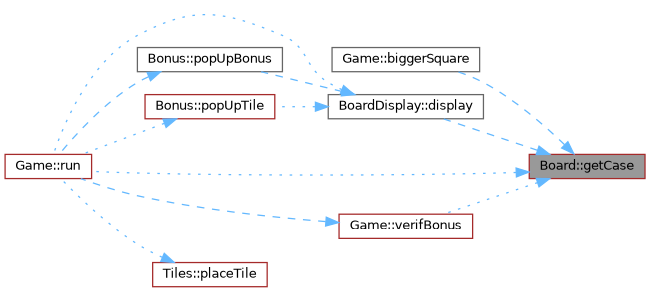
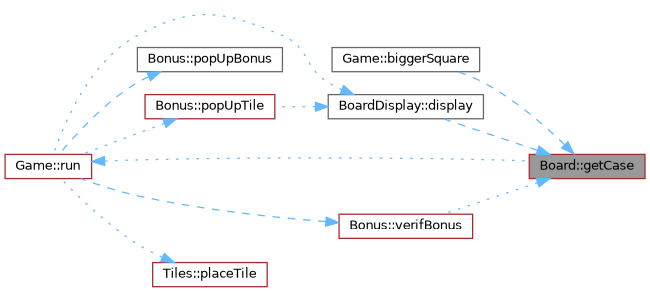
edge "Bonus::popUpBonus" -> "BoardDisplay::display": removed
edge "Game::run" -> "Board::getCase": reversed
node "Game::verifBonus": label "Game::verifBonus" -> "Bonus::verifBonus"
